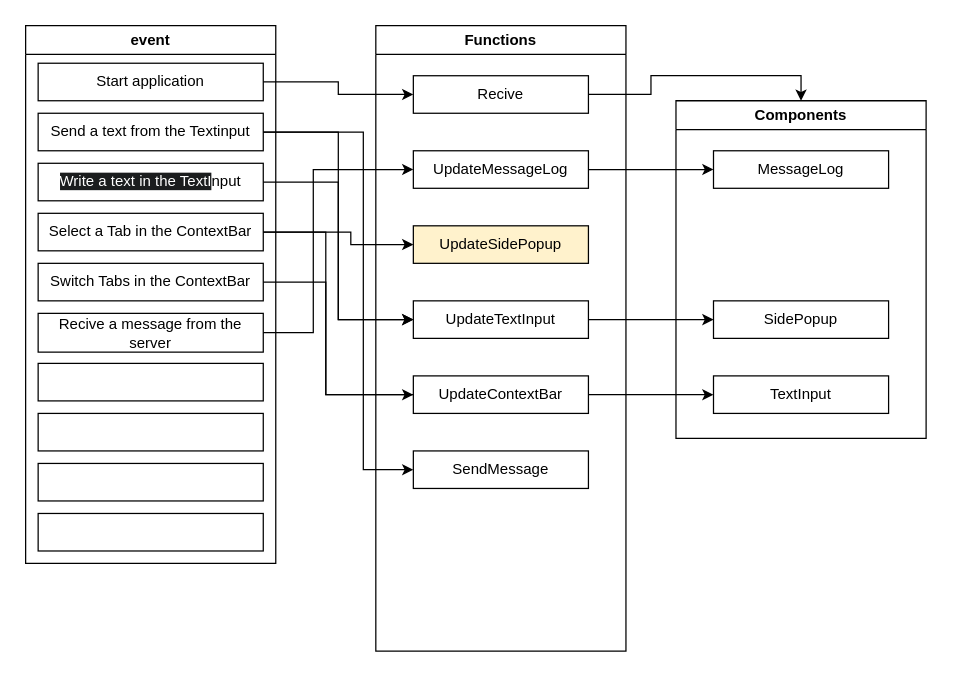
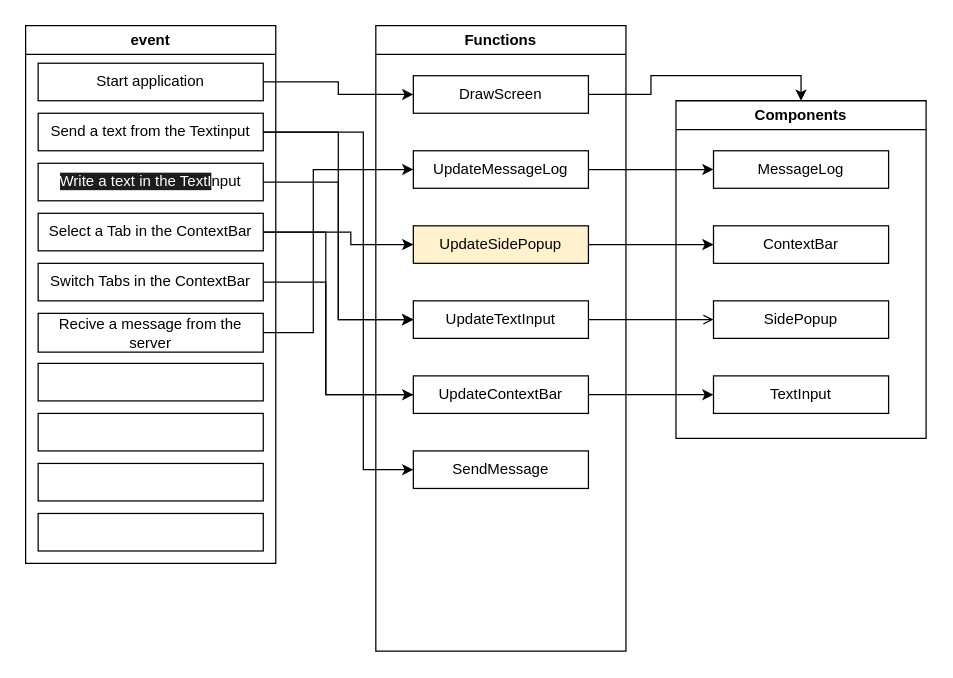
node "Recive": label "Recive" -> "DrawScreen"
edge "UpdateSidePopup" -> "ContextBar": added
node "ContextBar": added
edge "UpdateTextInput" -> "SidePopup": arrowhead classic -> open
